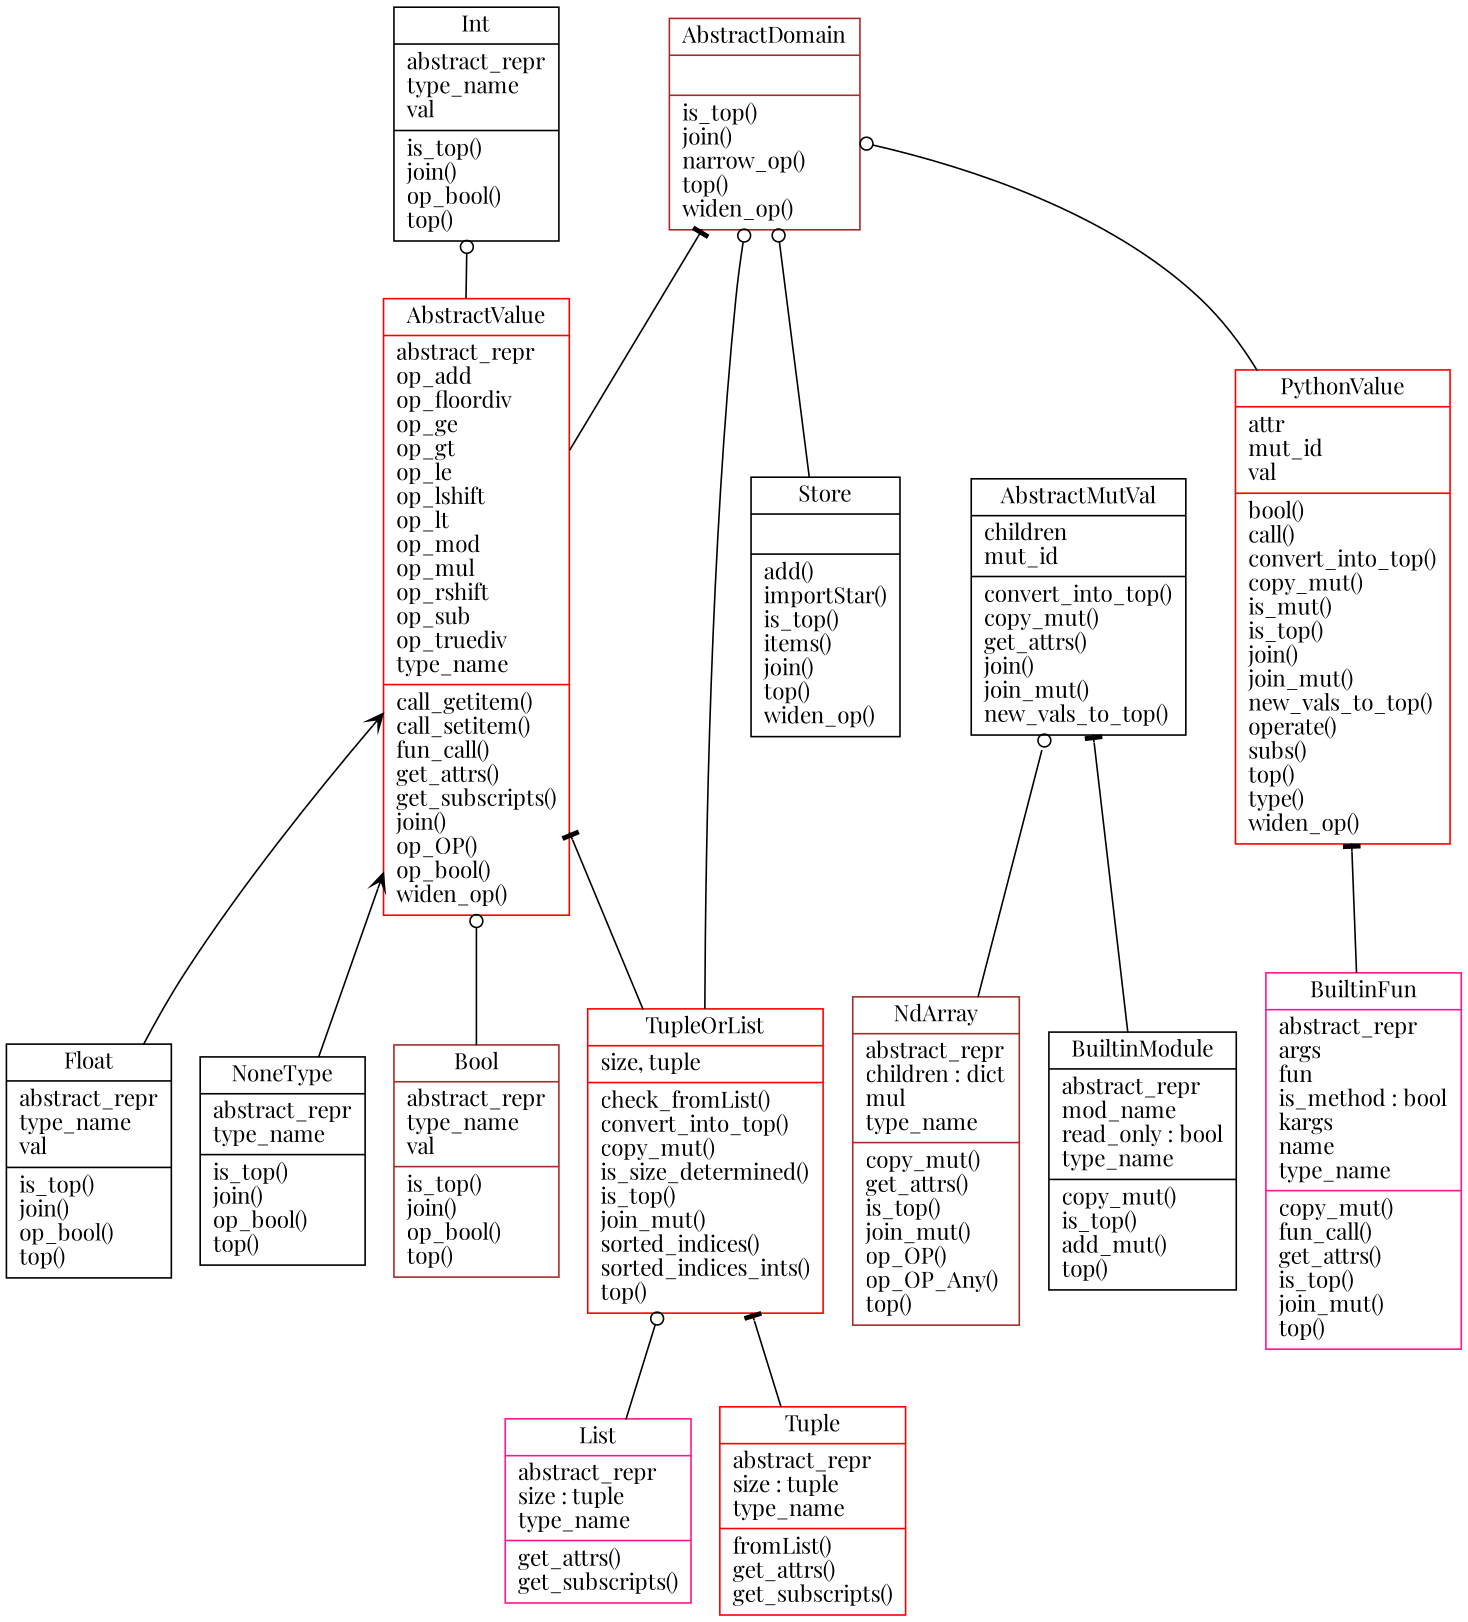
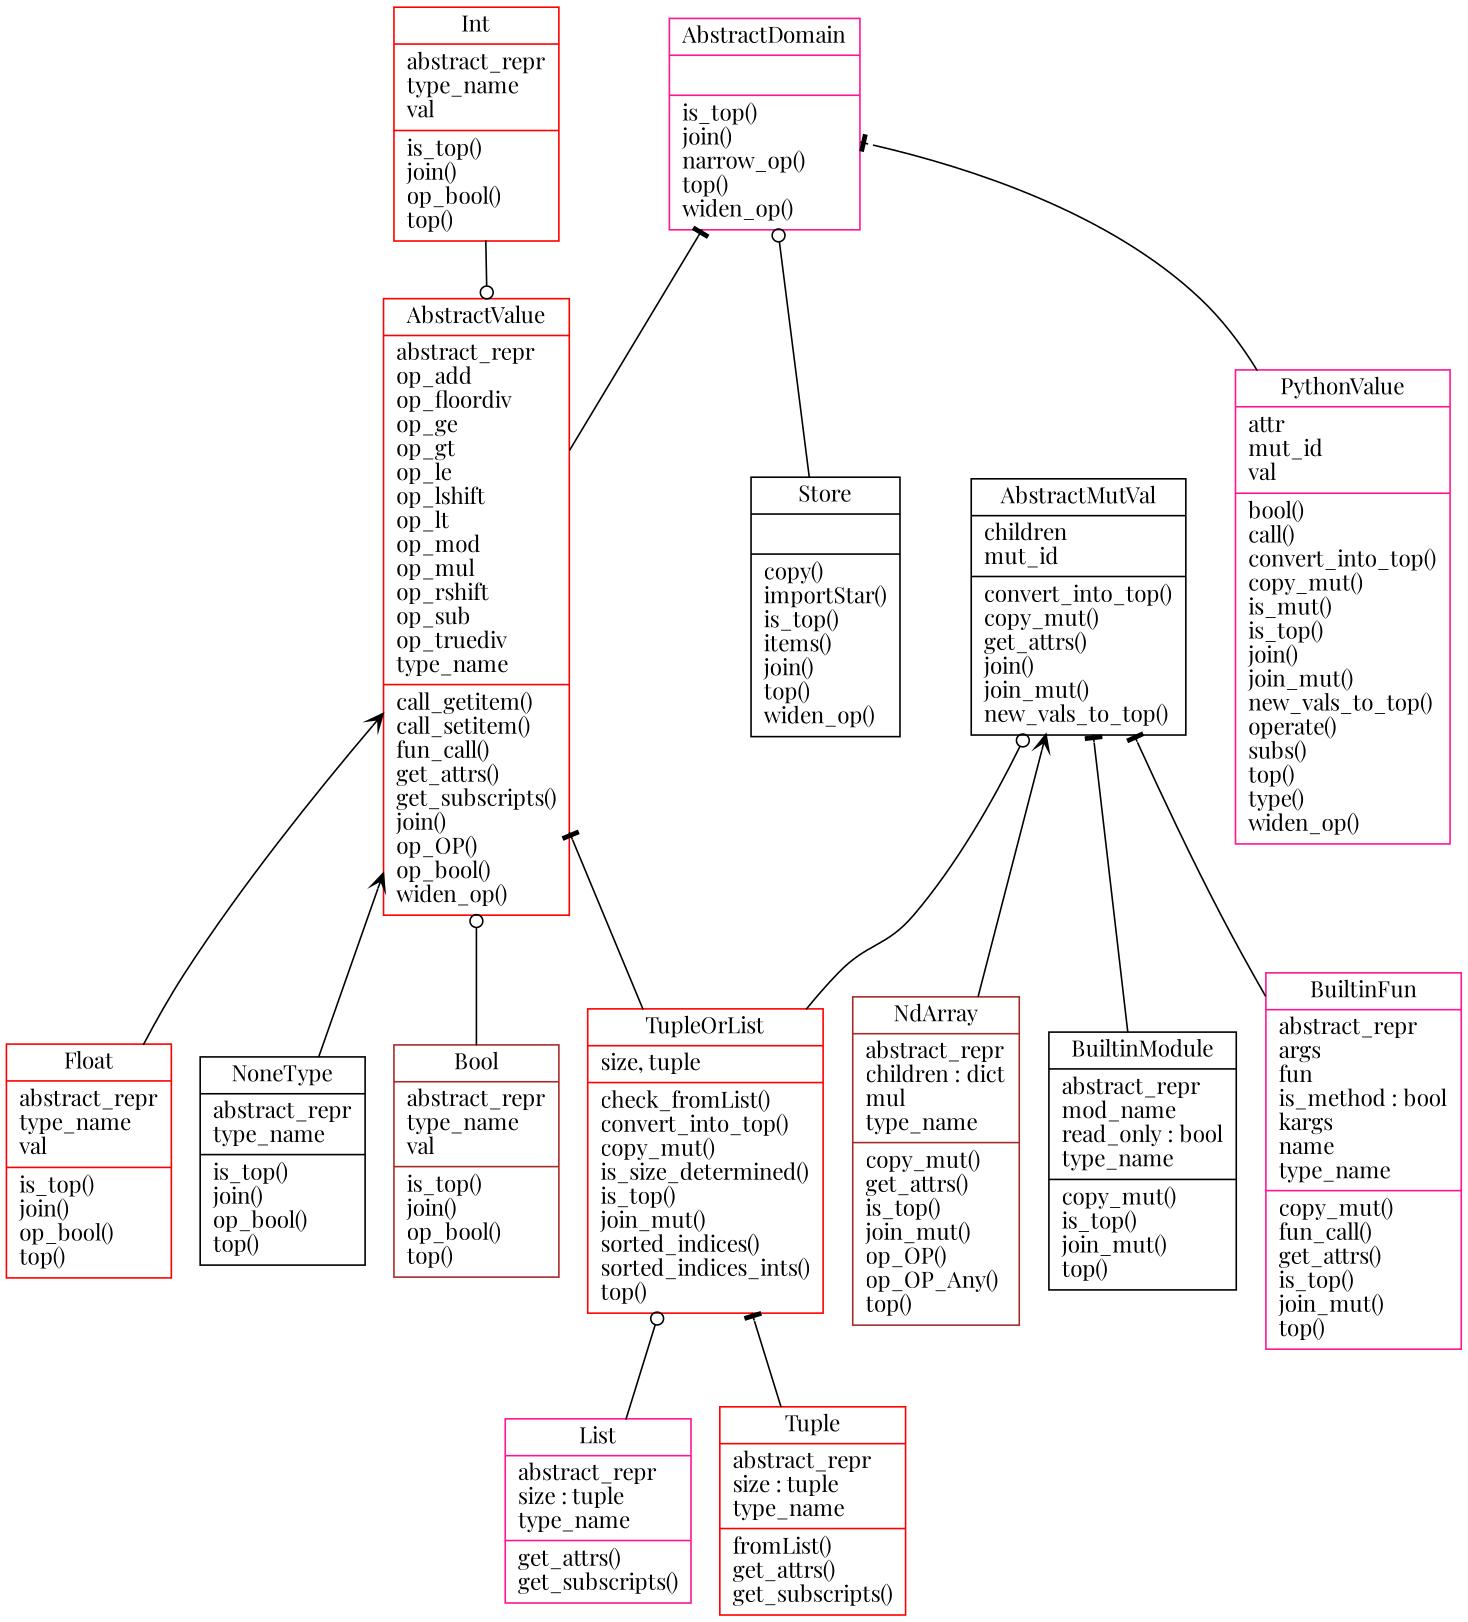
node "Int": color black -> red
node "AbstractDomain": color brown -> deeppink
edge "PythonValue" -> "AbstractDomain": arrowhead odot -> tee
edge "AbstractValue" -> "Int": reversed
node "Store": text "add()" -> "copy()"
node "PythonValue": color red -> deeppink
edge "TupleOrList" -> "AbstractDomain": now "TupleOrList" -> "AbstractMutVal"
edge "NdArray" -> "AbstractMutVal": arrowhead odot -> vee
edge "BuiltinFun" -> "PythonValue": now "BuiltinFun" -> "AbstractMutVal"
node "Float": color black -> red
node "BuiltinModule": text "add_mut()" -> "join_mut()"
